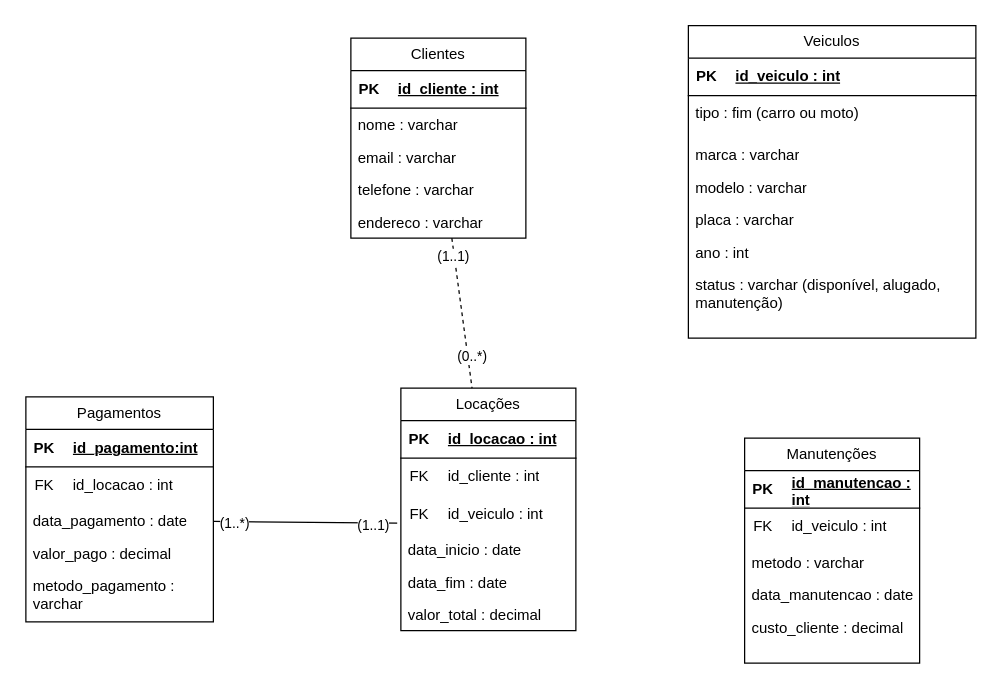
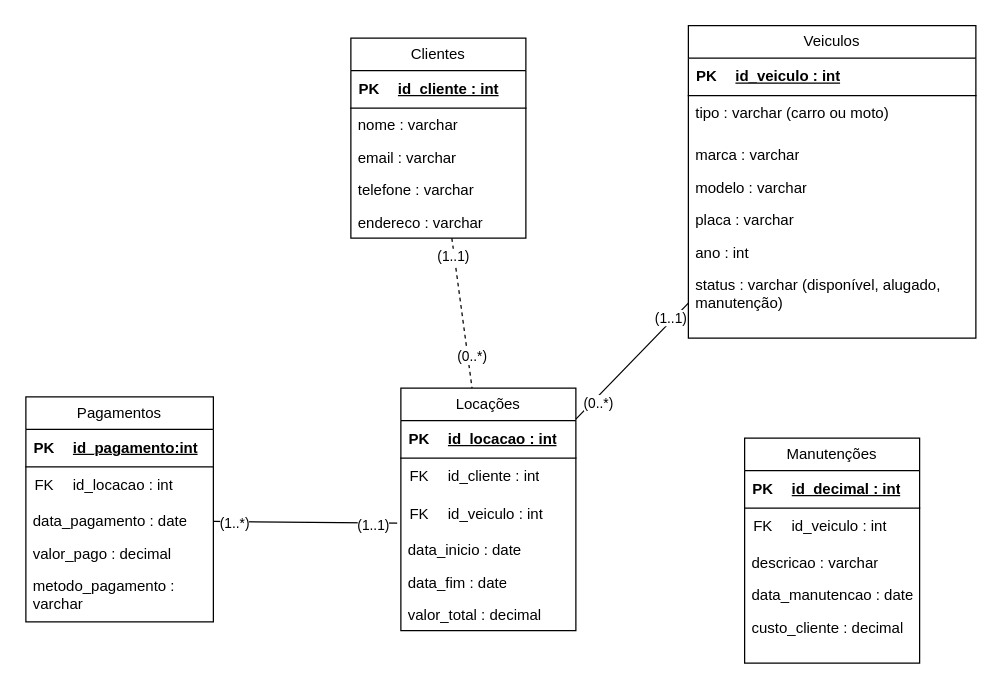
node "tipo : fim (carro ou moto)": label "tipo : fim (carro ou moto)" -> "tipo : varchar (carro ou moto)"
edge "status : varchar (disponível, alugado, manutenção)" -- "Locações": added, labels "(1..1)", "(0..*)"
node "id_manutencao : int": label "id_manutencao : int" -> "id_decimal : int"
node "metodo : varchar": label "metodo : varchar" -> "descricao : varchar"
